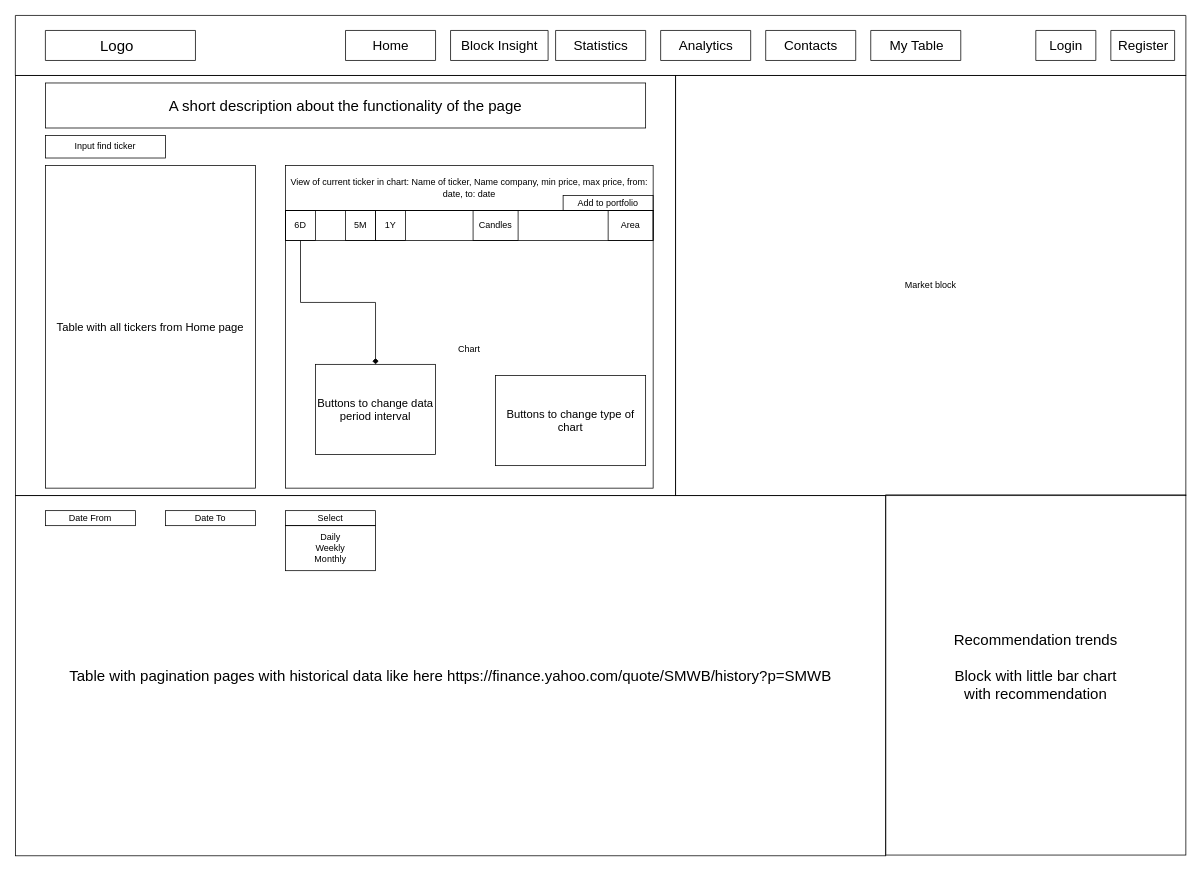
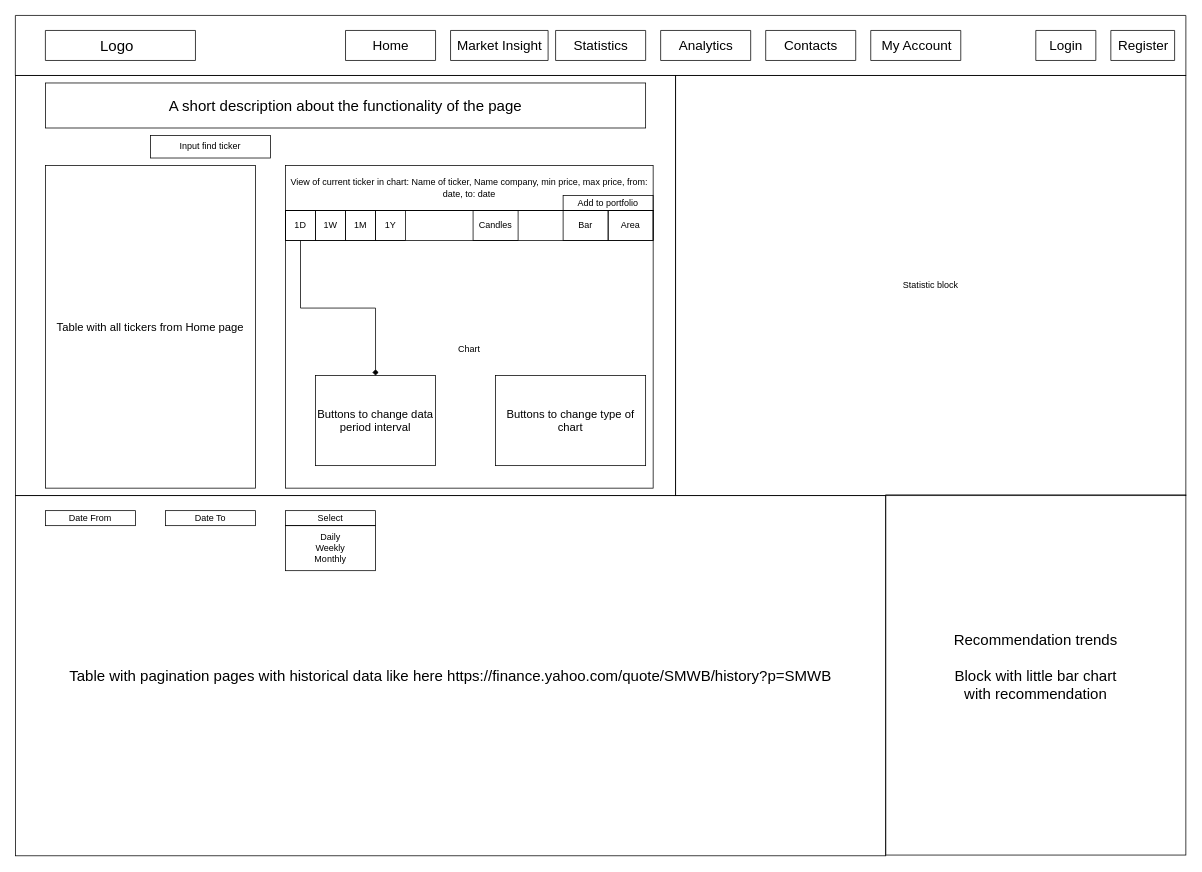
node "Block Insight": label "Block Insight" -> "Market Insight"
node "My Table": label "My Table" -> "My Account"
node "Input find ticker": moved (105, 147) -> (210, 147)
node "6D": label "6D" -> "1D"
node "1W": added
node "5M": label "5M" -> "1M"
node "Bar": added
node "Market block": label "Market block" -> "Statistic block"
node "Buttons to change data period interval": moved (375, 409) -> (375, 420)
